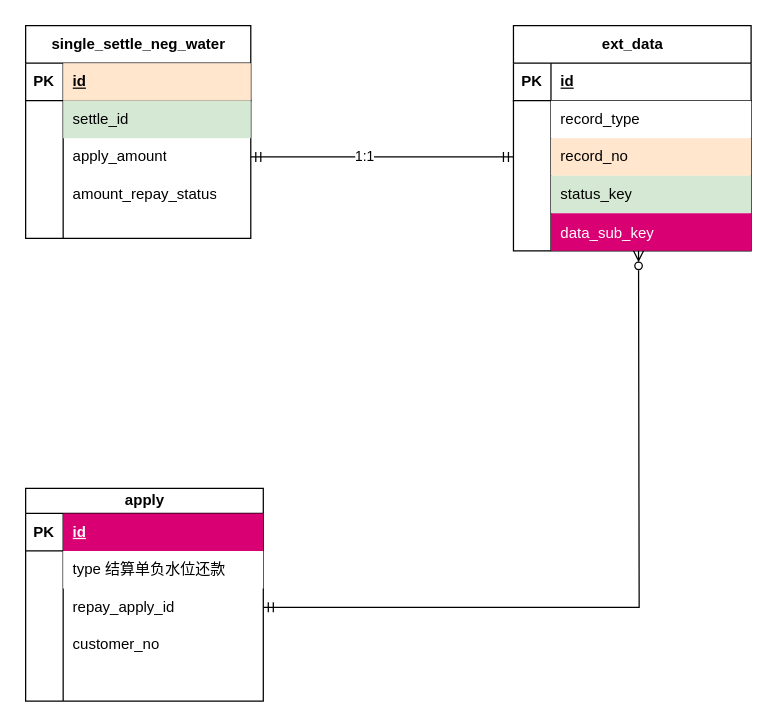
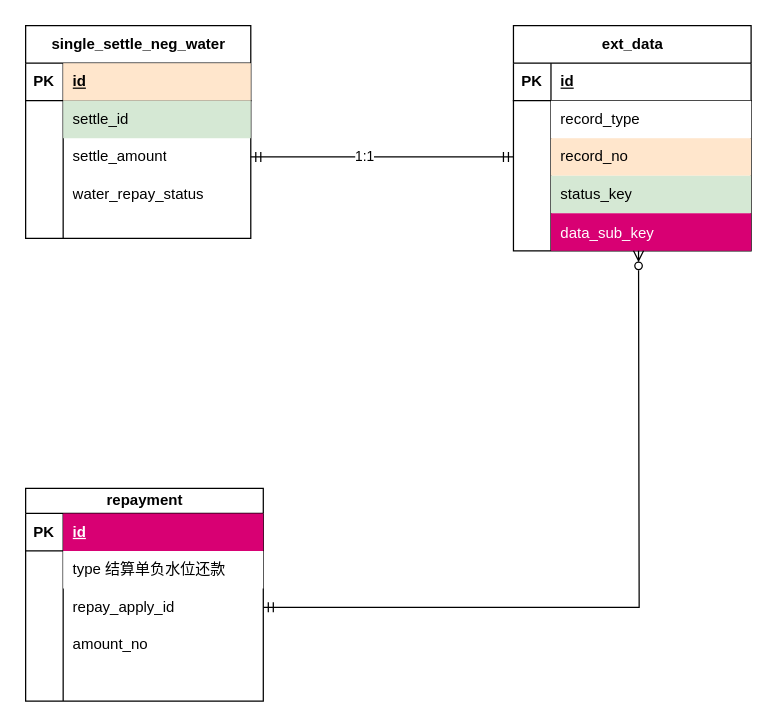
node "apply_amount": label "apply_amount" -> "settle_amount"
node "amount_repay_status": label "amount_repay_status" -> "water_repay_status"
node "apply": label "apply" -> "repayment"
node "customer_no": label "customer_no" -> "amount_no"
